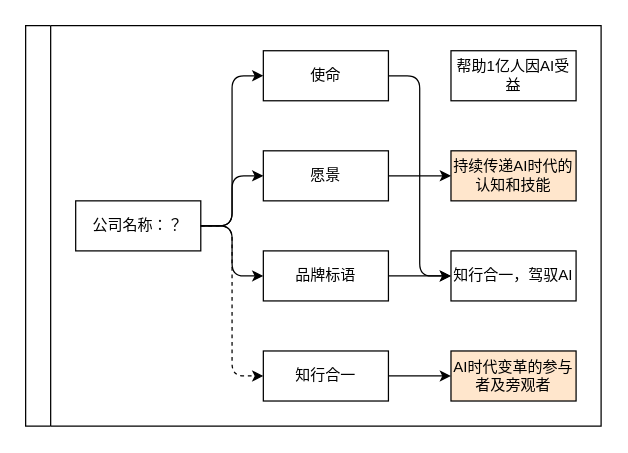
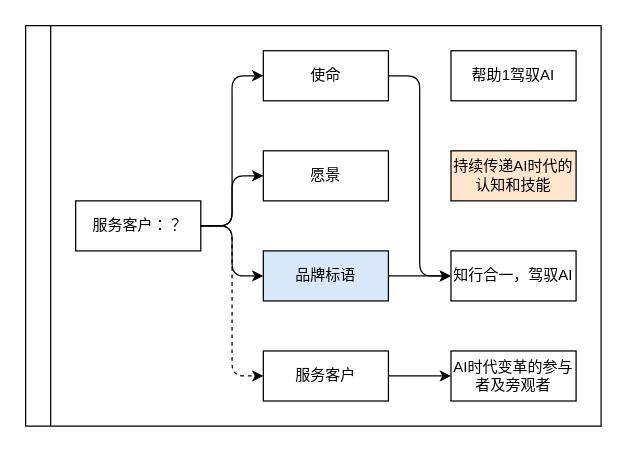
node "帮助1亿人因AI受益": label "帮助1亿人因AI受益" -> "帮助1驾驭AI"
edge "愿景" -> "持续传递AI时代的认知和技能": removed
node "公司名称：？": label "公司名称：？" -> "服务客户：？"
node "品牌标语": fillcolor #ffffff -> #dae8fc
node "知行合一": label "知行合一" -> "服务客户"
node "AI时代变革的参与者及旁观者": fillcolor #ffe6cc -> #ffffff
